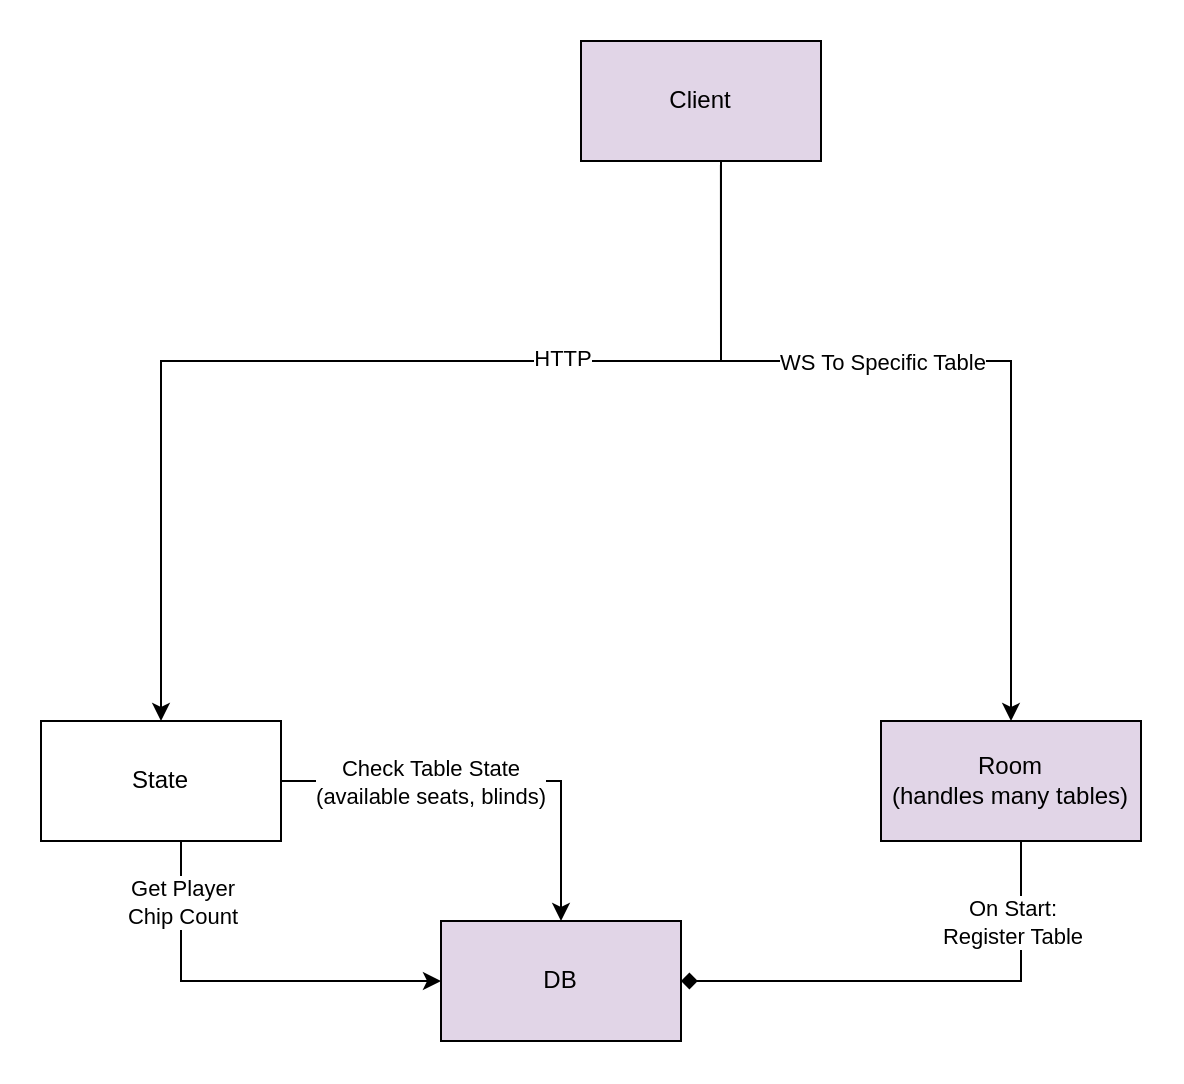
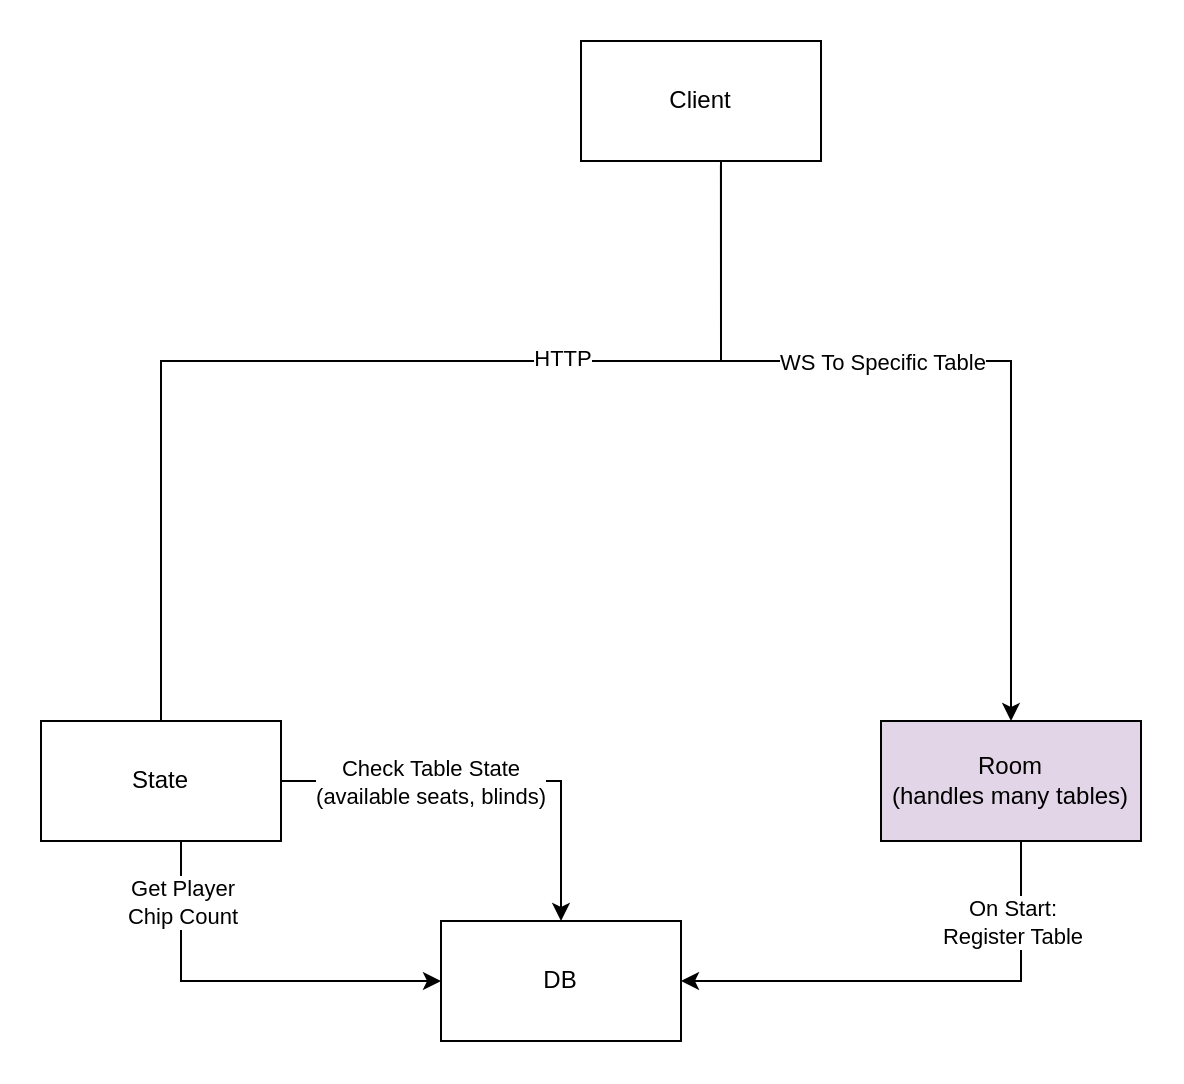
node "Client": fillcolor #e1d5e7 -> #ffffff
edge "Client" -> "State": arrowhead classic -> none
node "DB": fillcolor #e1d5e7 -> #ffffff
edge "Room (handles many tables)" -> "DB": arrowhead diamond -> classic
